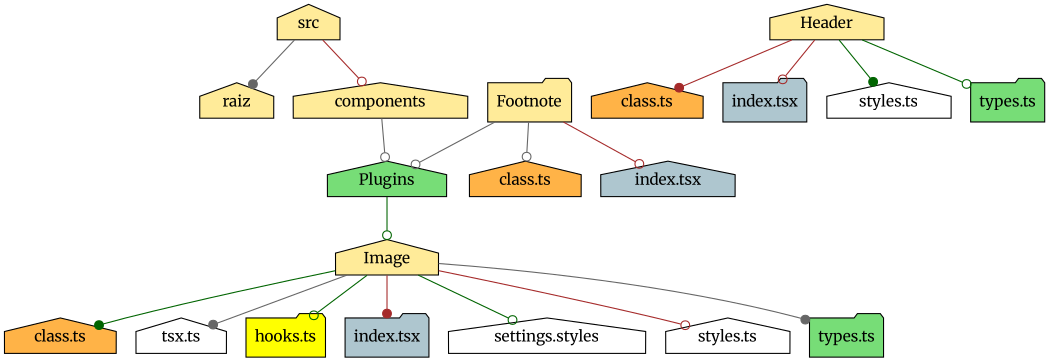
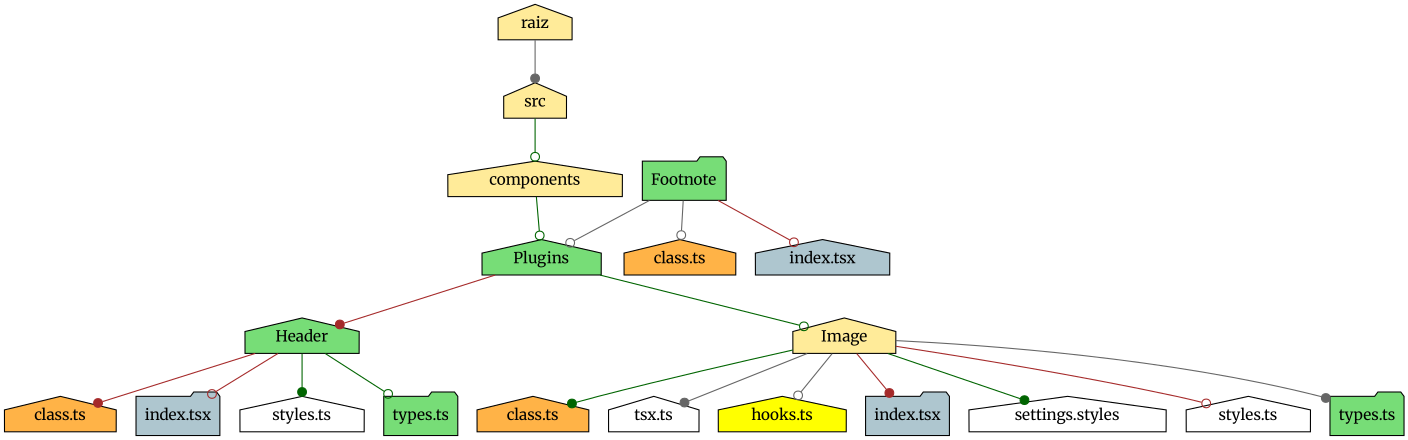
node "Header": fillcolor #ffeb99 -> #77dd77
edge "src" -> "components": color brown -> darkgreen
edge "src" -> "raiz": reversed
node "Footnote": fillcolor #ffeb99 -> #77dd77
edge "components" -> "Plugins": color gray40 -> darkgreen
edge "Image" -> "hooks.ts": color darkgreen -> gray40
edge "Image" -> "settings.styles": arrowhead odot -> dot
edge "Plugins" -> "Header": added
node "hooks.ts": shape folder -> house
